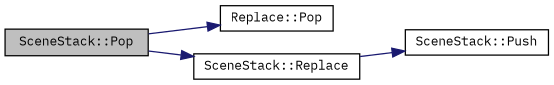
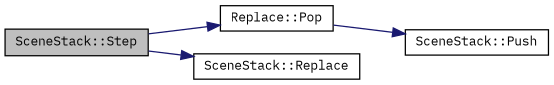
node "SceneStack::Pop": label "SceneStack::Pop" -> "SceneStack::Step"
edge "SceneStack::Replace" -> "SceneStack::Push": now "Replace::Pop" -> "SceneStack::Push"
